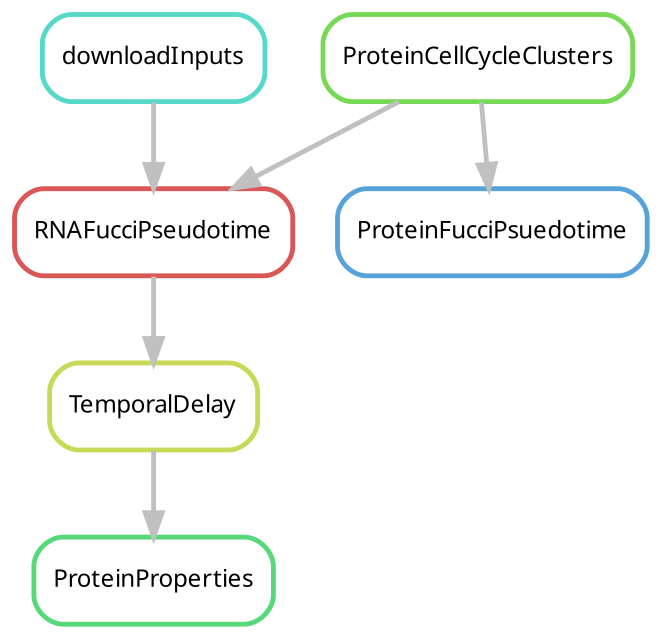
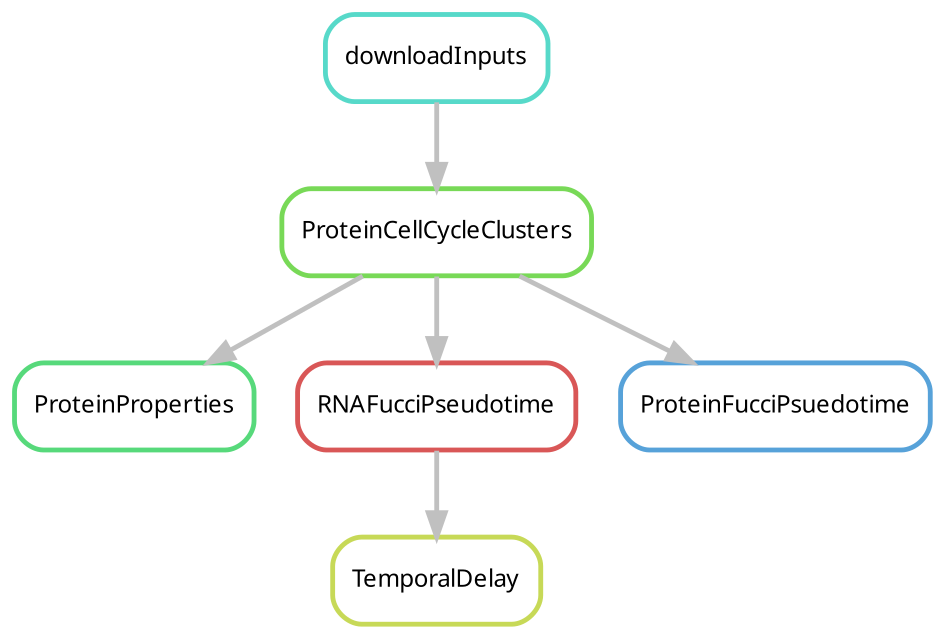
edge "downloadInputs" -> "RNAFucciPseudotime": now "downloadInputs" -> "ProteinCellCycleClusters"
edge "TemporalDelay" -> "ProteinProperties": now "ProteinCellCycleClusters" -> "ProteinProperties"
